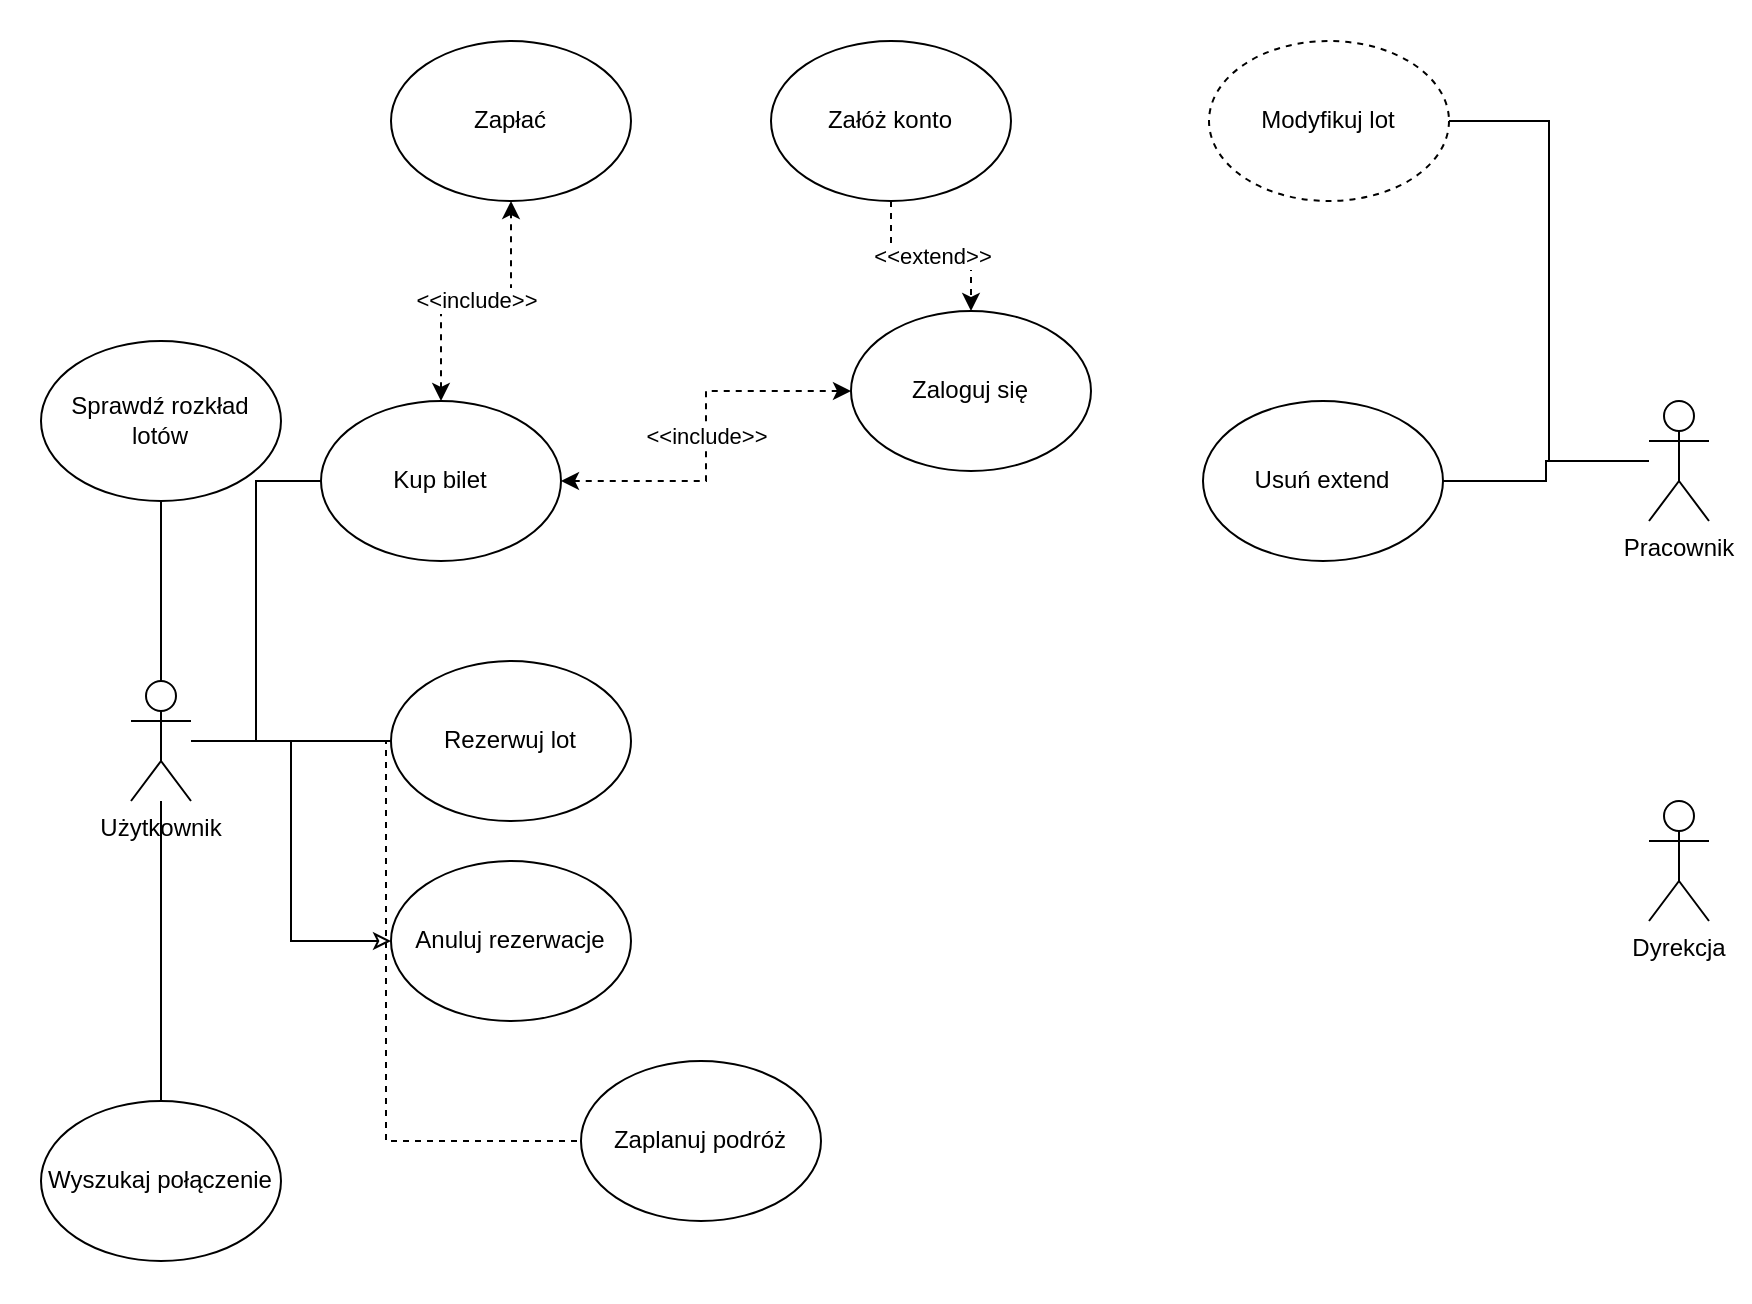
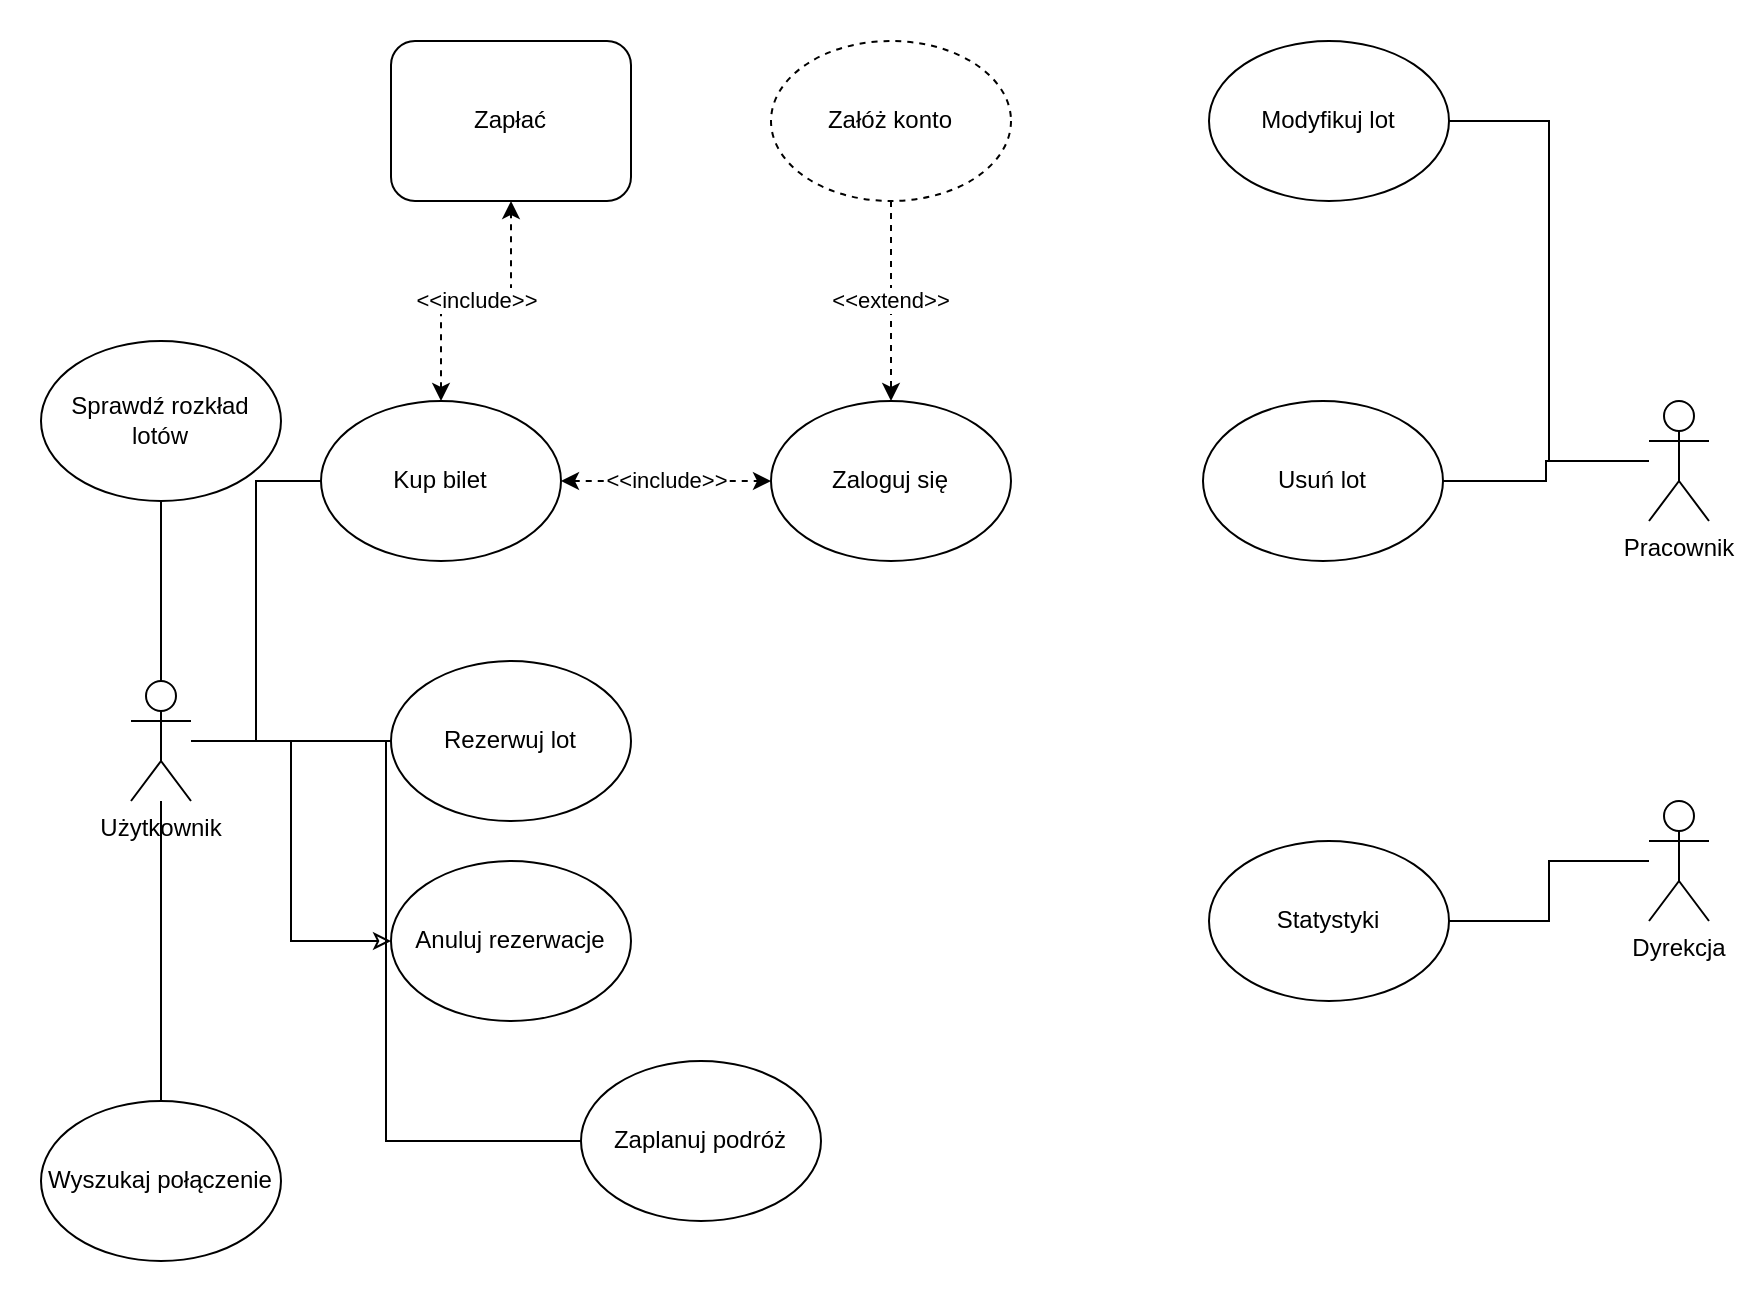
node "Zapłać": shape ellipse -> rounded rectangle
node "Załóż konto": style solid -> dashed
node "Modyfikuj lot": style dashed -> solid
node "Zaloguj się": moved (971, 391) -> (891, 481)
node "Usuń extend": label "Usuń extend" -> "Usuń lot"
edge "Dyrekcja" -- "Statystyki": added
node "Statystyki": added
edge "Użytkownik" -- "Zaplanuj podróż": style dashed -> solid
